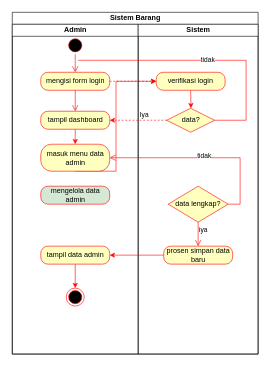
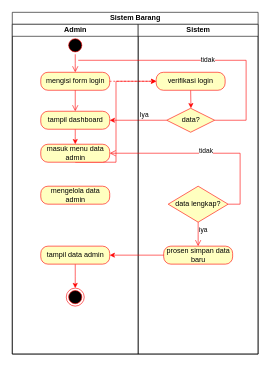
edge "data?" -> "tampil dashboard": style dashed -> solid
node "masuk menu data admin": size 69x27 -> 69x18
node "mengelola data admin": fillcolor #d5e8d4 -> #ffffc0
